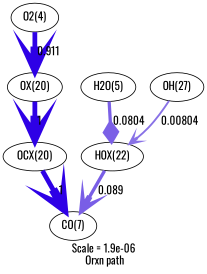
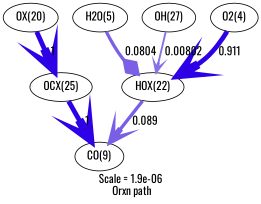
edge "O2(4)" -> "OX(20)": now "O2(4)" -> "HOX(22)"
edge "OH(27)" -> "HOX(22)": label " 0.00804" -> " 0.00802"
node "OCX(20)": label "OCX(20)" -> "OCX(25)"
node "CO(7)": label "CO(7)" -> "CO(9)"
